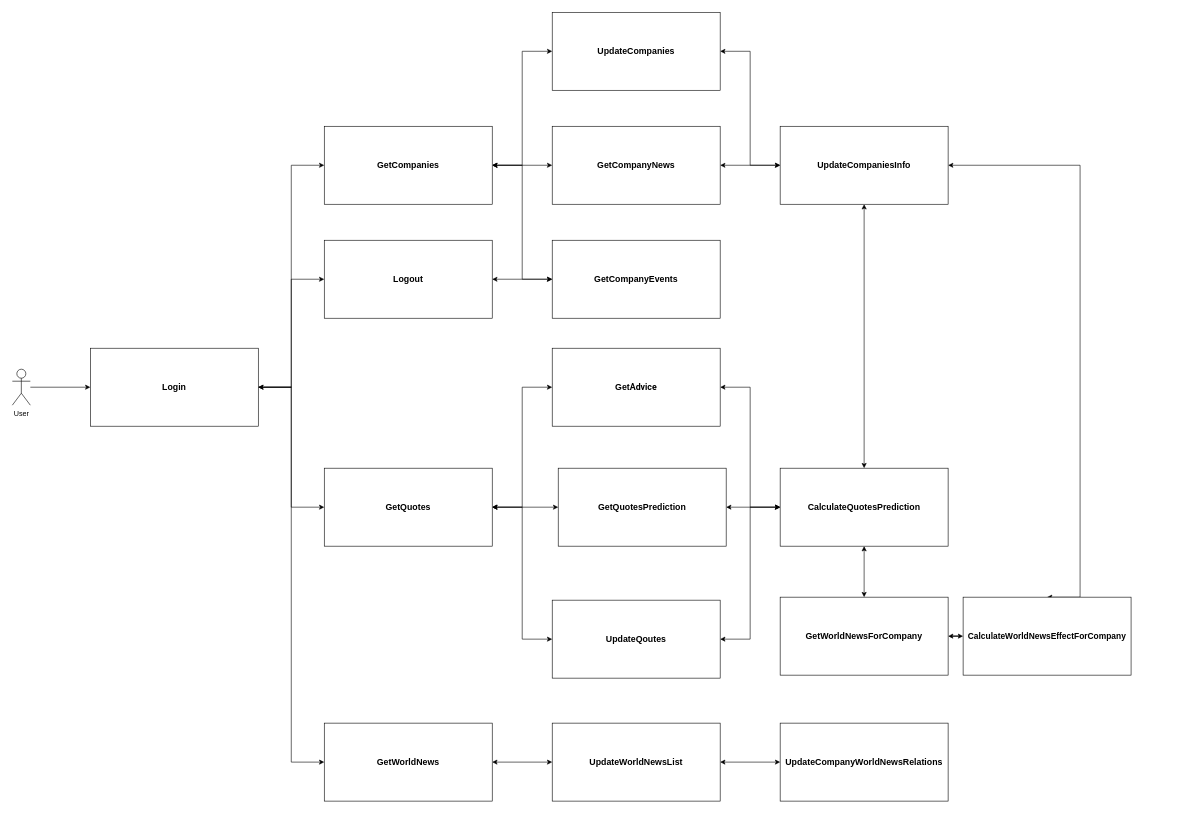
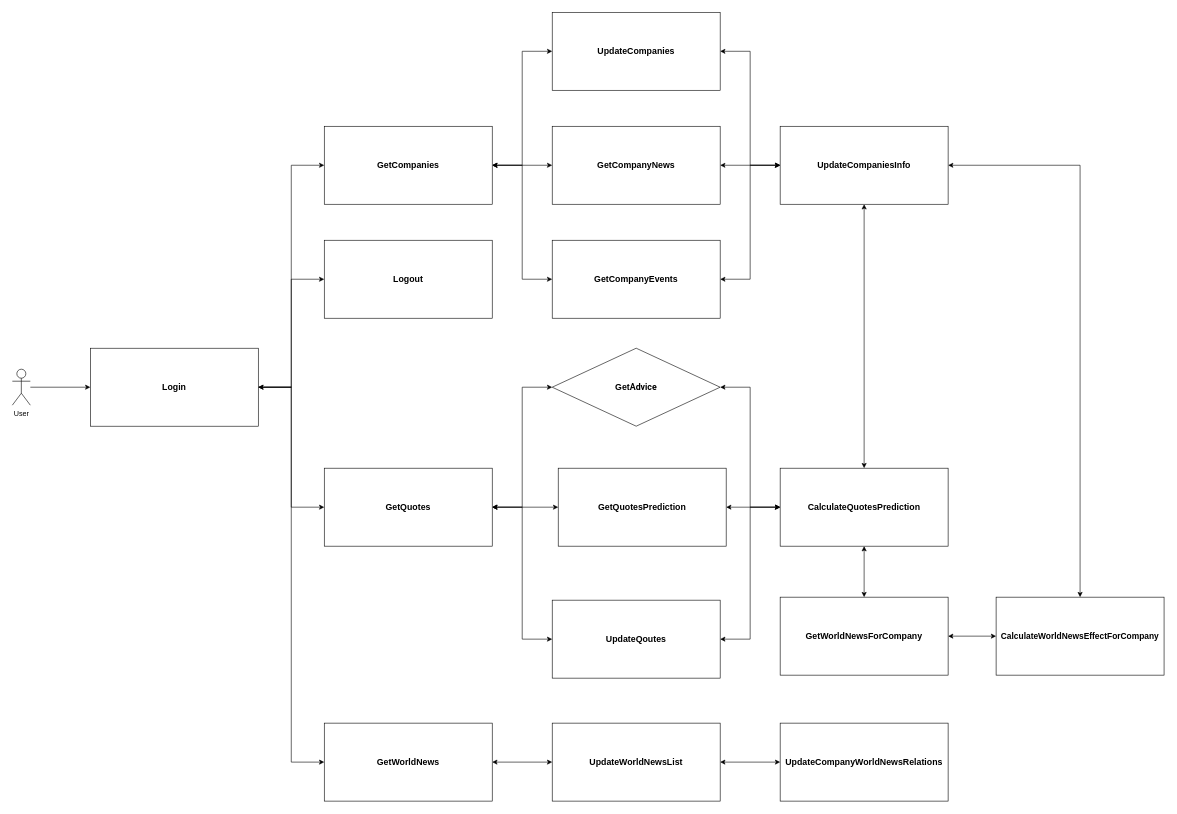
edge "Logout" -- "GetCompanyEvents": now "UpdateCompaniesInfo" -- "GetCompanyEvents"
node "GetAdvice": shape rectangle -> diamond
node "CalculateWorldNewsEffectForCompany": moved (1047, 636) -> (1080, 636)
